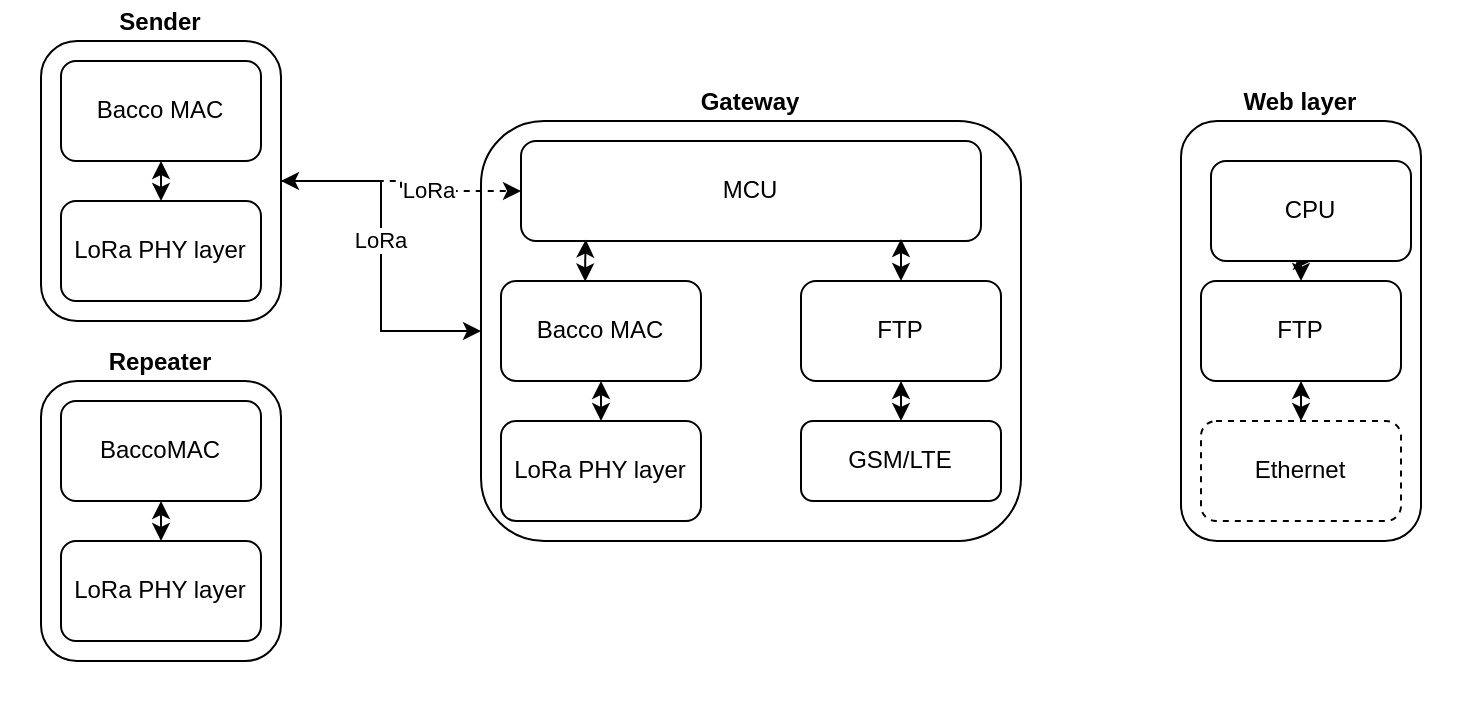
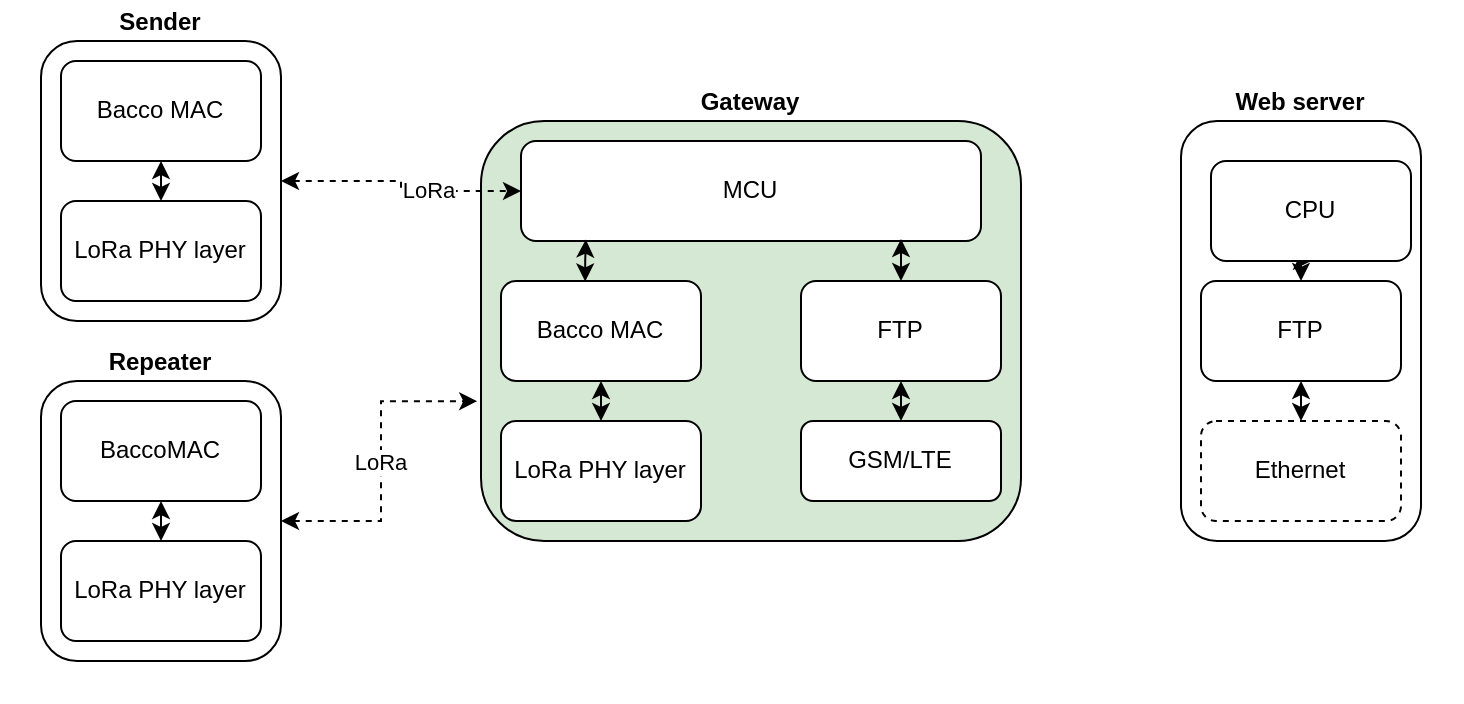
node "Web layer": label "Web layer" -> "Web server"
edge "Sender" -> "Gateway": removed, label "LoRa"
node "Gateway": fillcolor #ffffff -> #d5e8d4
edge "Gateway" -- "Repeater": added, label "LoRa"
